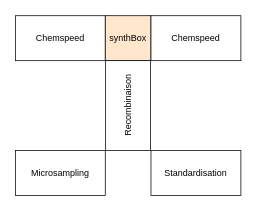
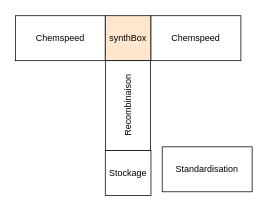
node "Microsampling": removed
node "Stockage": added
node "Standardisation": moved (196, 173) -> (207, 169)
